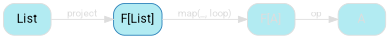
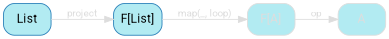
node "List": color #dddddd -> #2980b9
